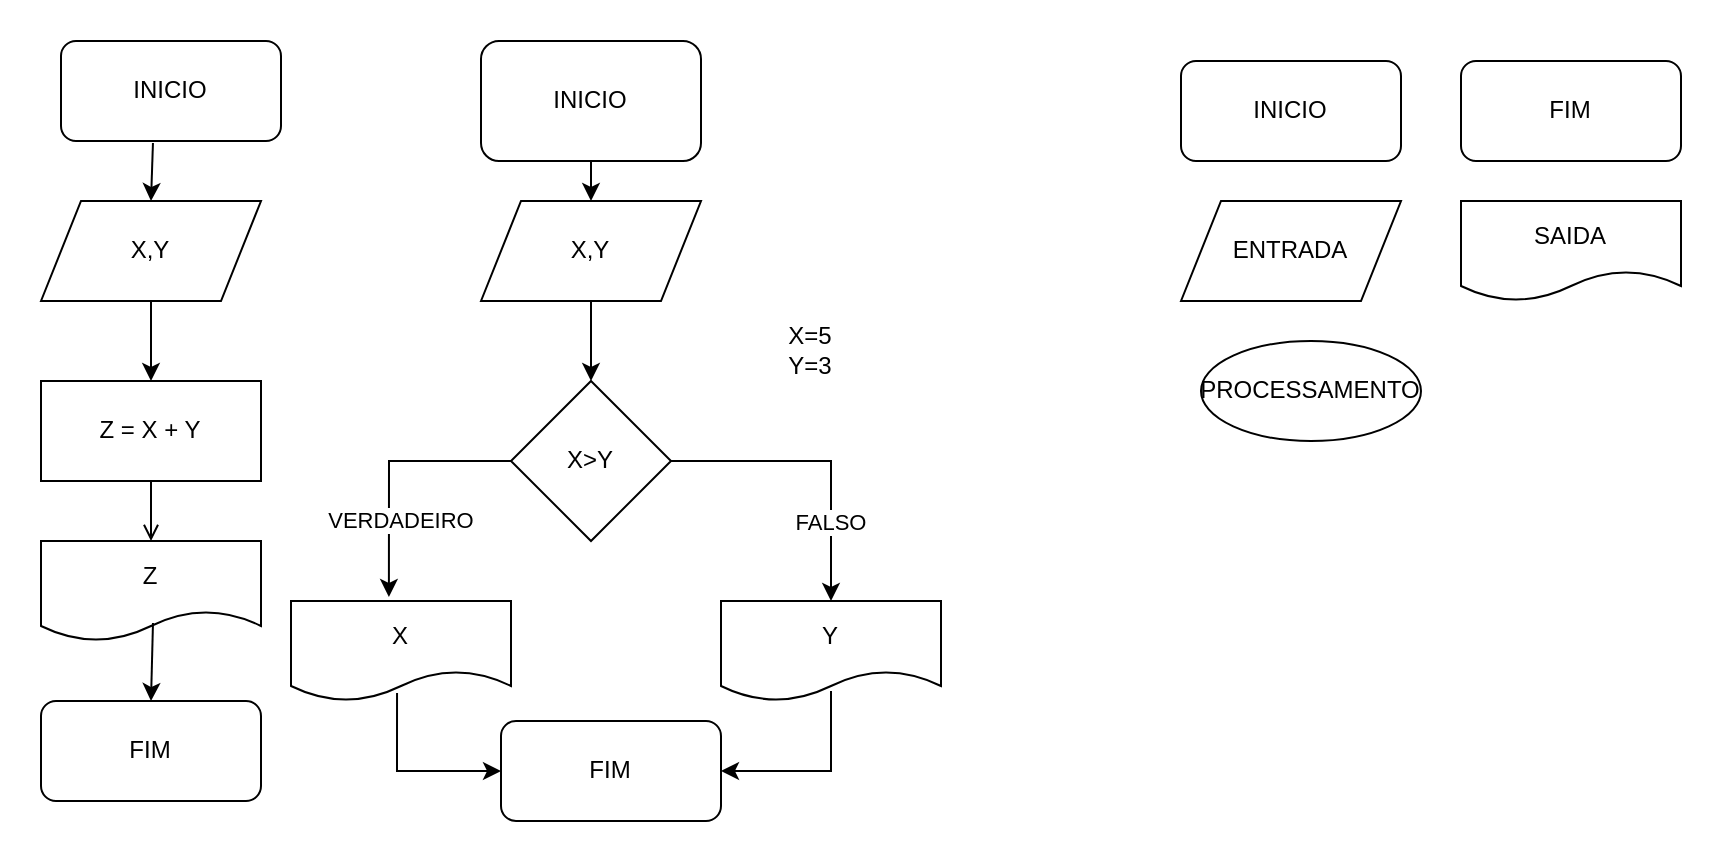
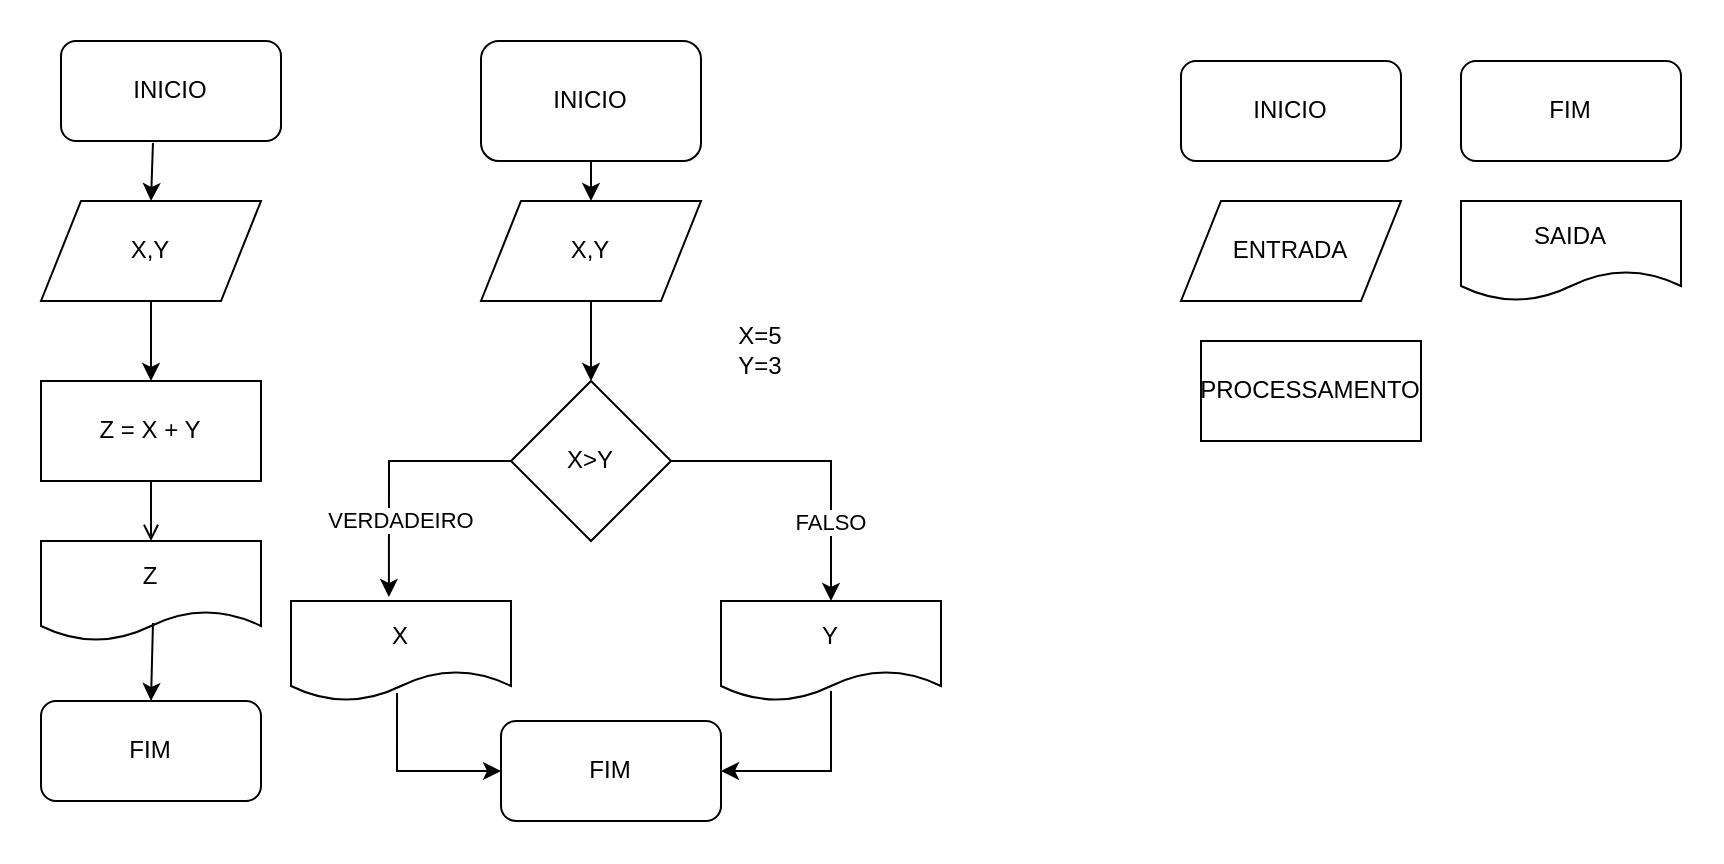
node "X=5 Y=3": moved (811, 351) -> (761, 351)
node "PROCESSAMENTO": shape ellipse -> rectangle
